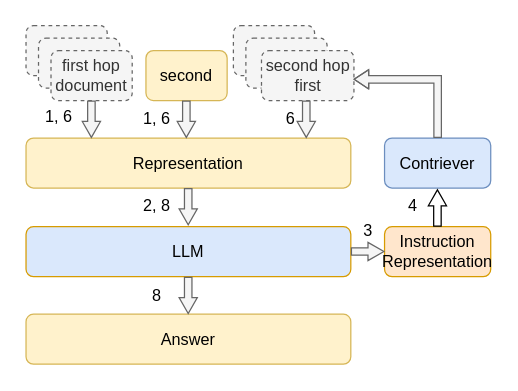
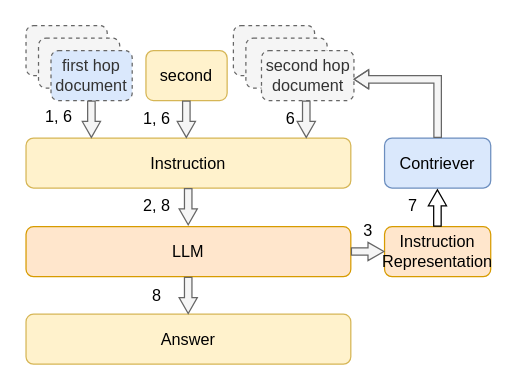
node "first hop document": fillcolor #f5f5f5 -> #dae8fc
node "second hop first": label "second hop first" -> "second hop document"
node "Representation": label "Representation" -> "Instruction"
node "4": label "4" -> "7"
node "LLM": fillcolor #dae8fc -> #ffe6cc
